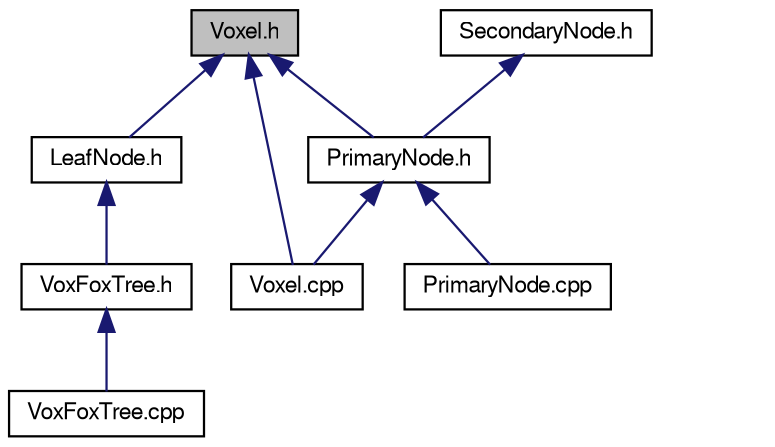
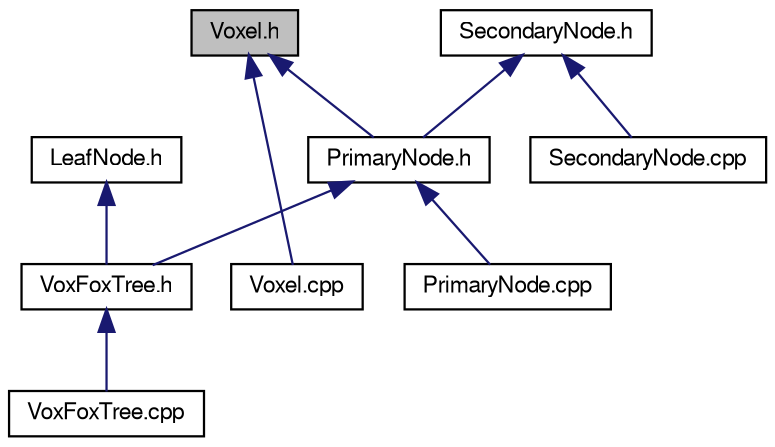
edge "LeafNode.h" -> "Voxel.h": removed
node "SecondaryNode.cpp": added
edge "Voxel.cpp" -> "PrimaryNode.h": now "VoxFoxTree.h" -> "PrimaryNode.h"
